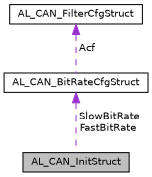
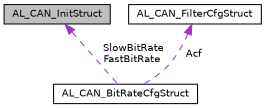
edge "AL_CAN_InitStruct" -> "AL_CAN_BitRateCfgStruct": reversed
